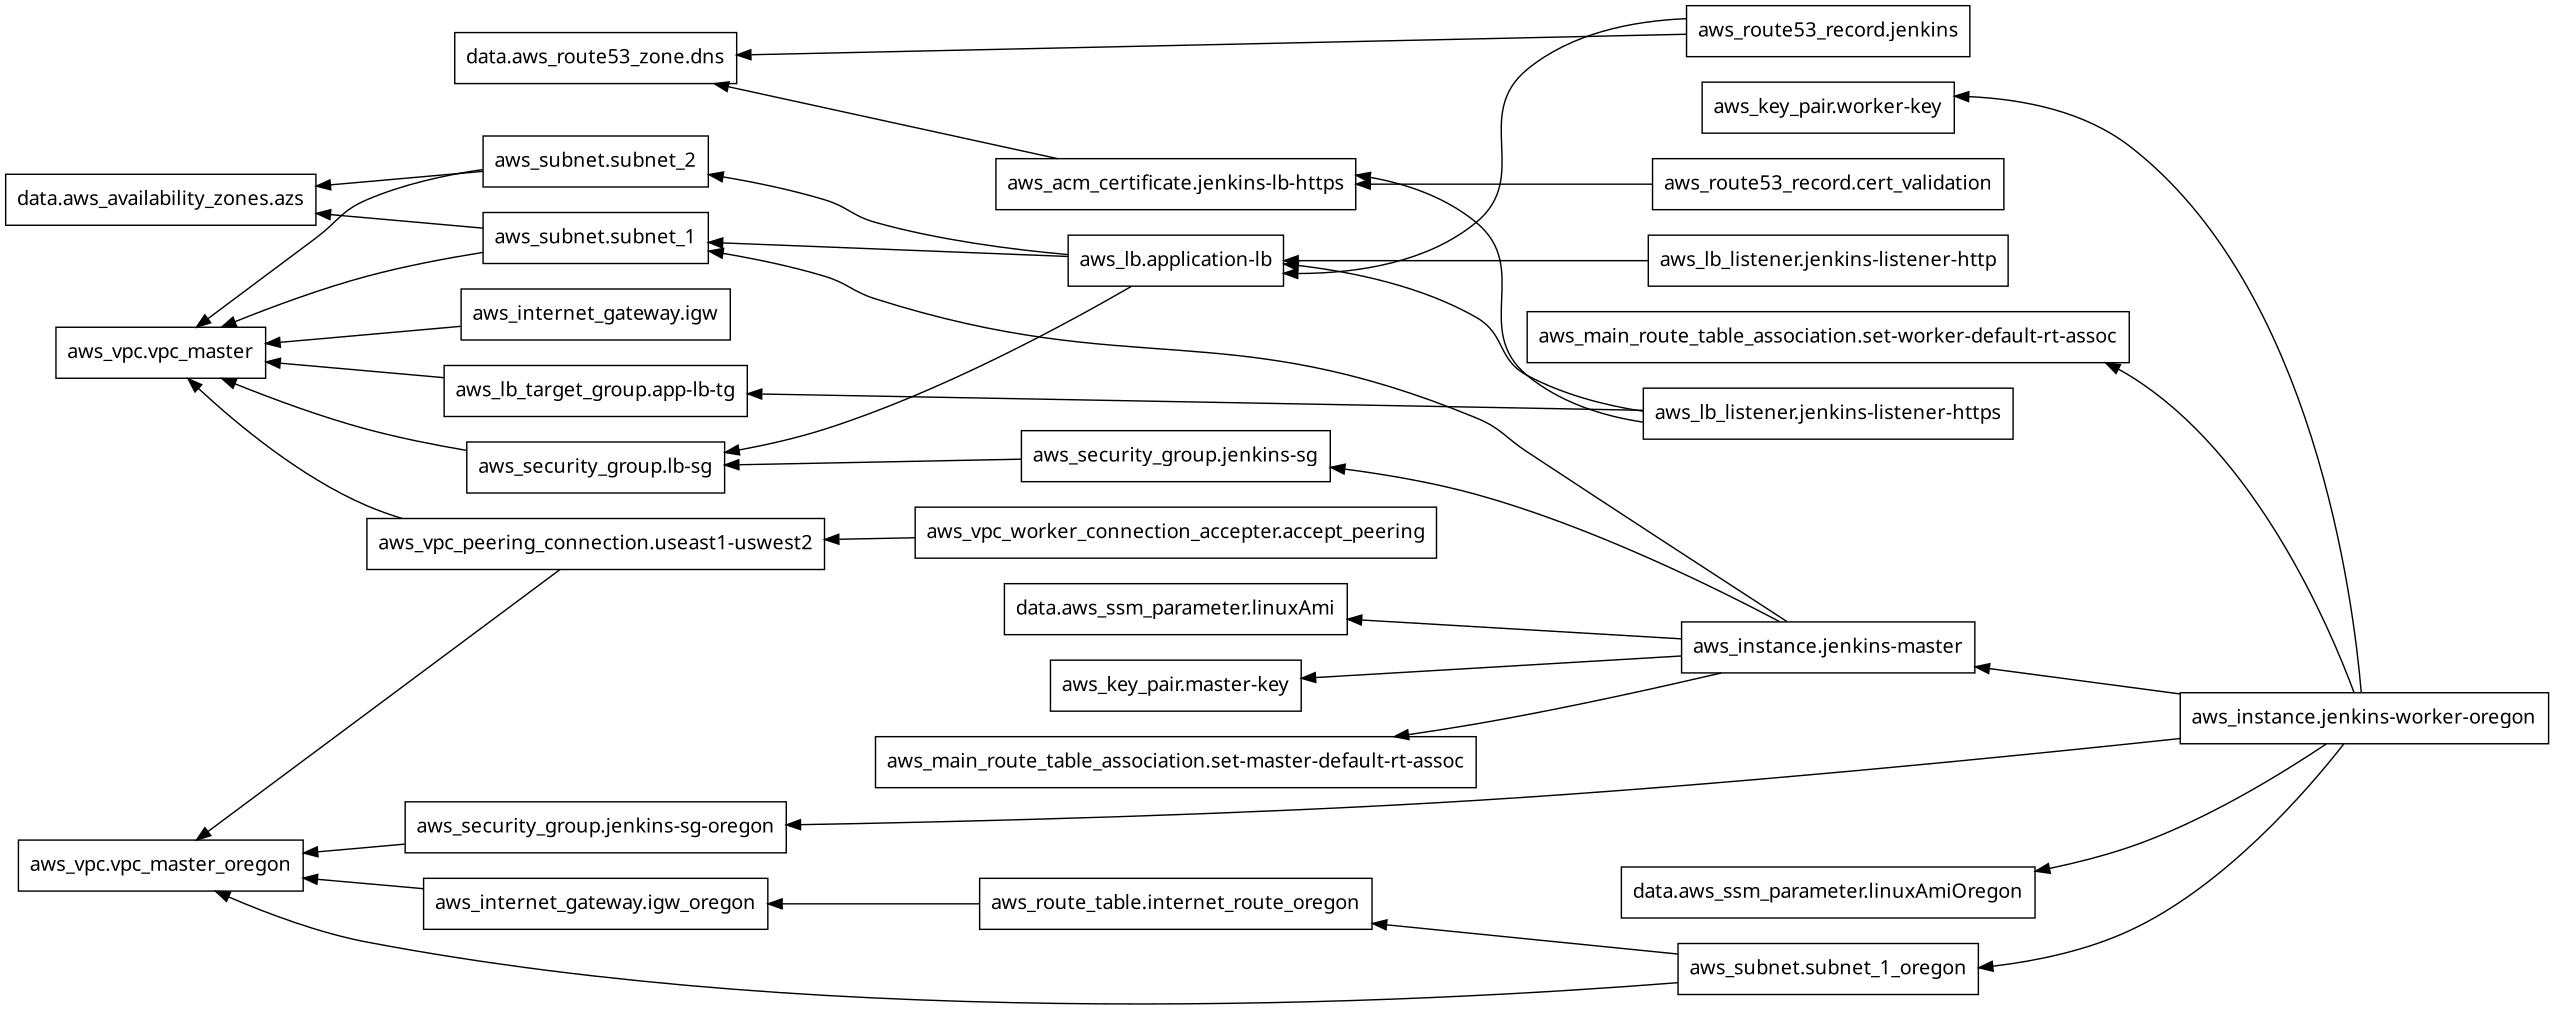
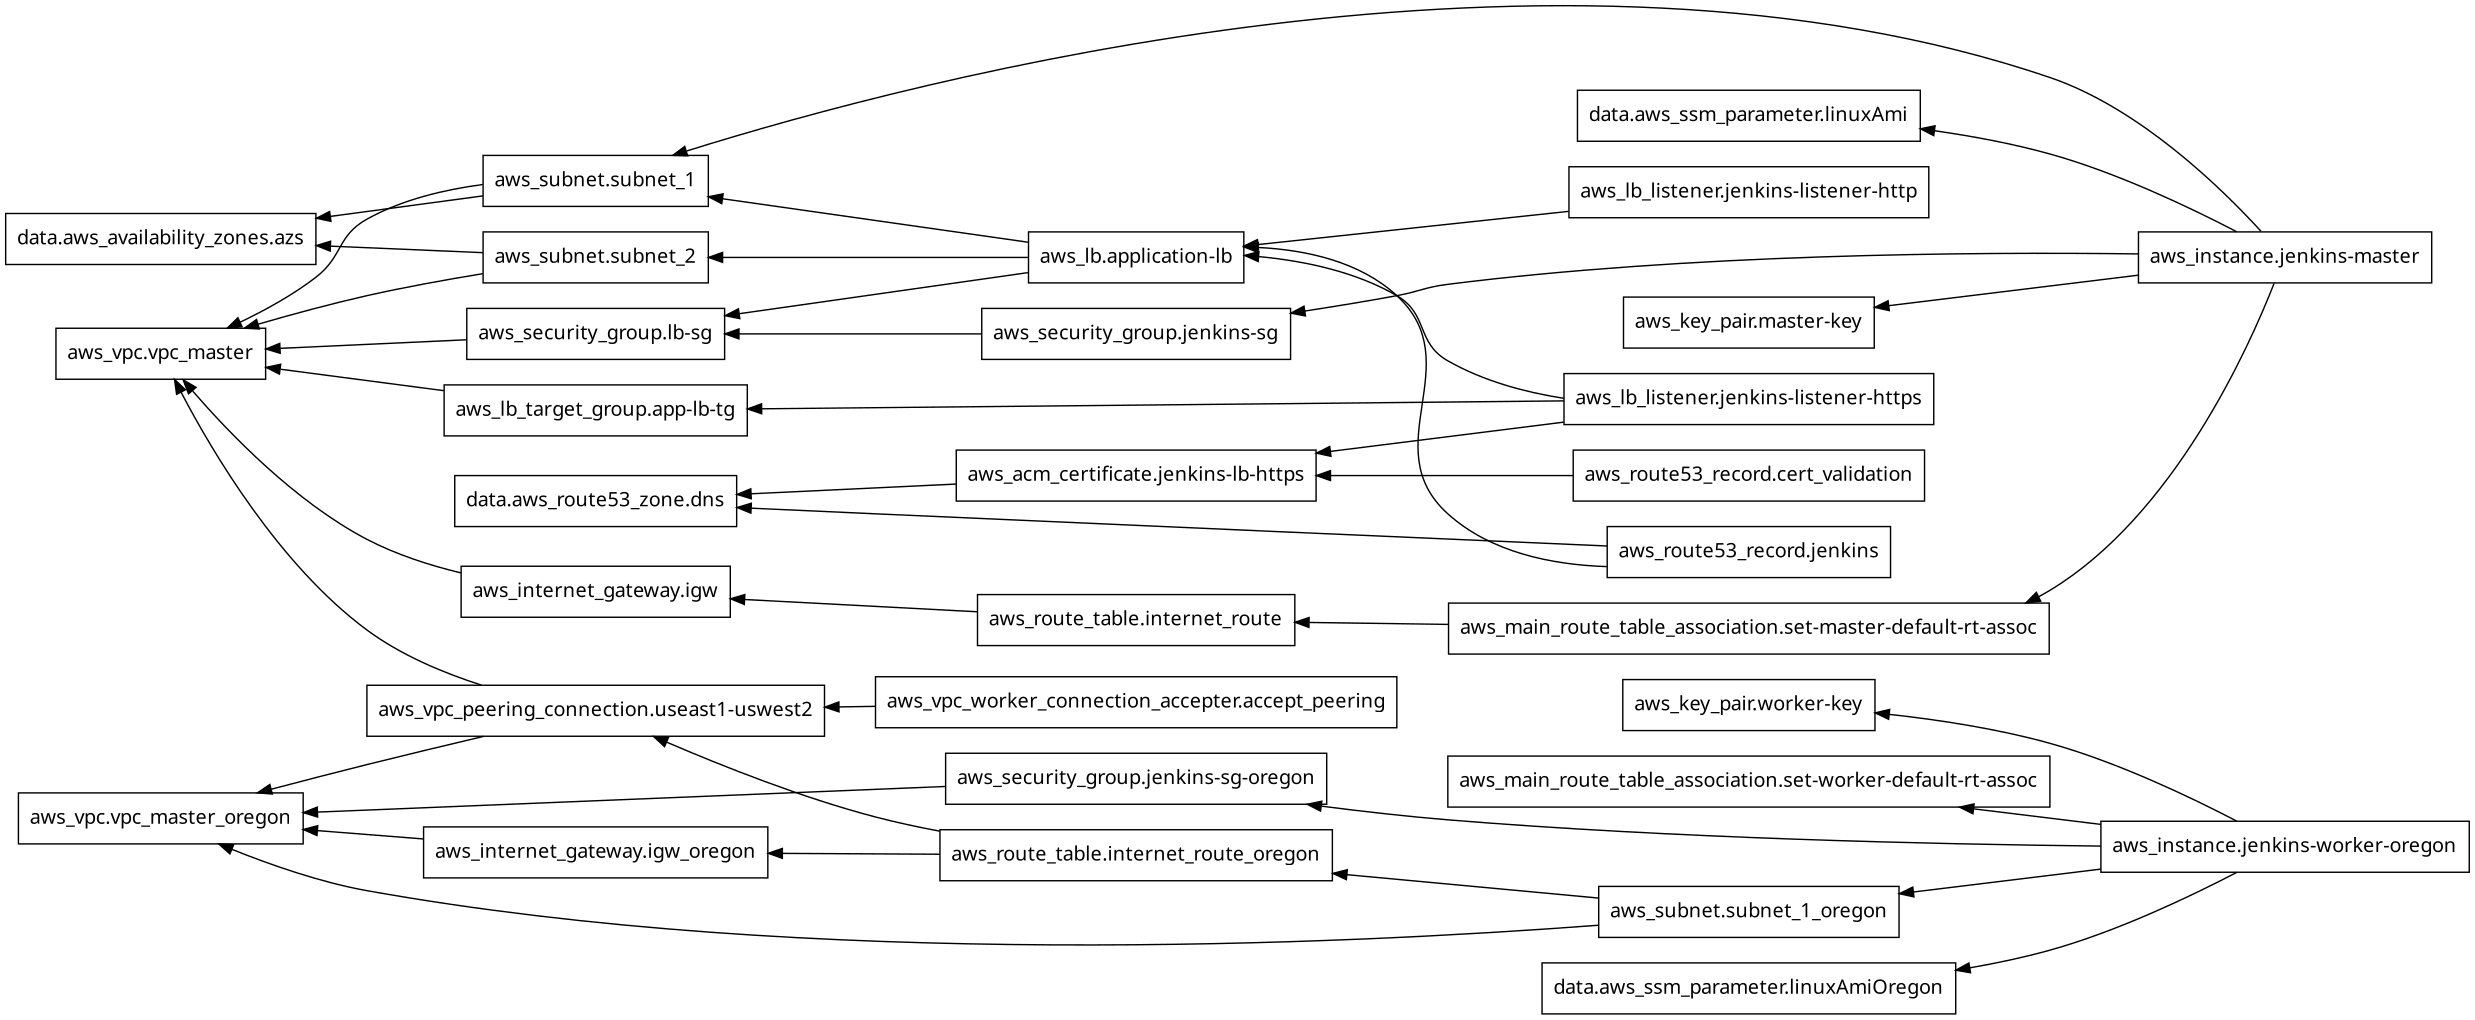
node "aws_route_table.internet_route": added
edge "aws_instance.jenkins-worker-oregon" -> "aws_instance.jenkins-master": removed
edge "aws_route_table.internet_route_oregon" -> "aws_vpc_peering_connection.useast1-uswest2": added
